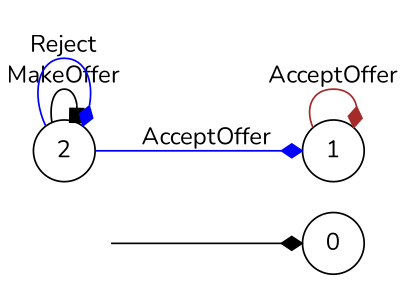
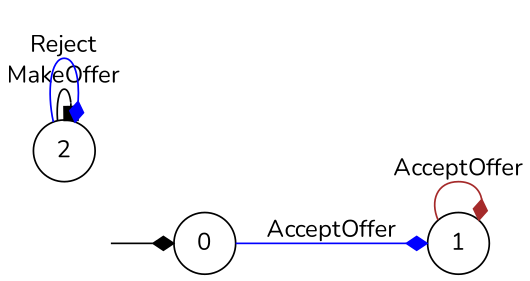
edge "2" -> "1": now "0" -> "1"
